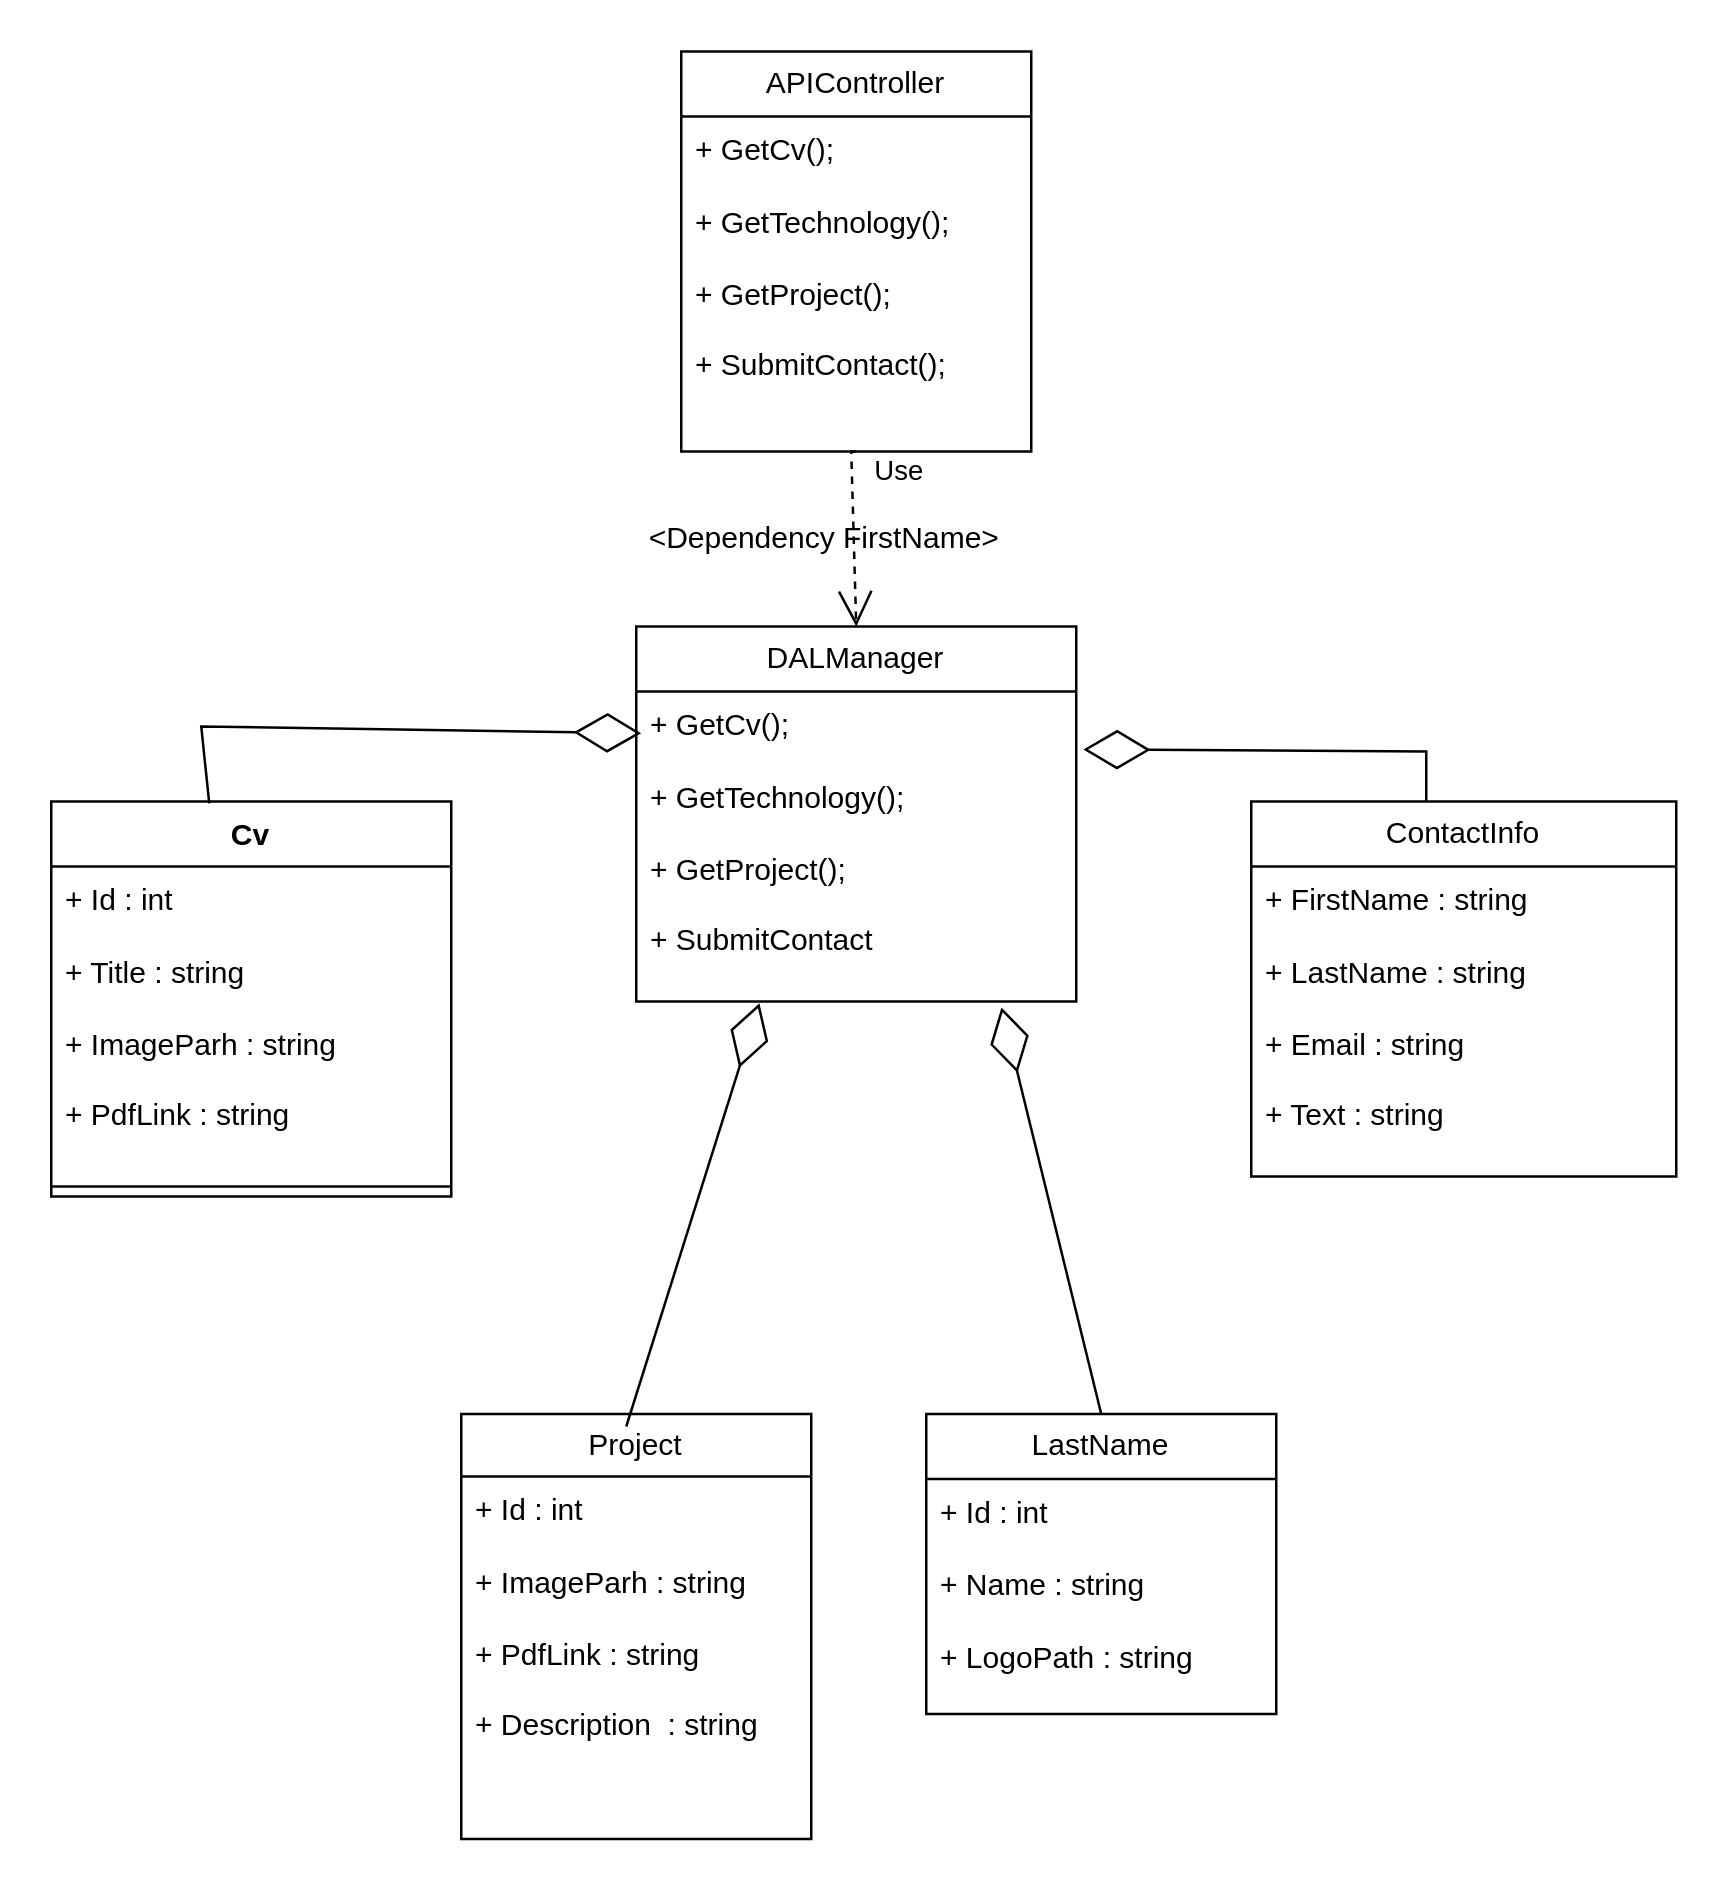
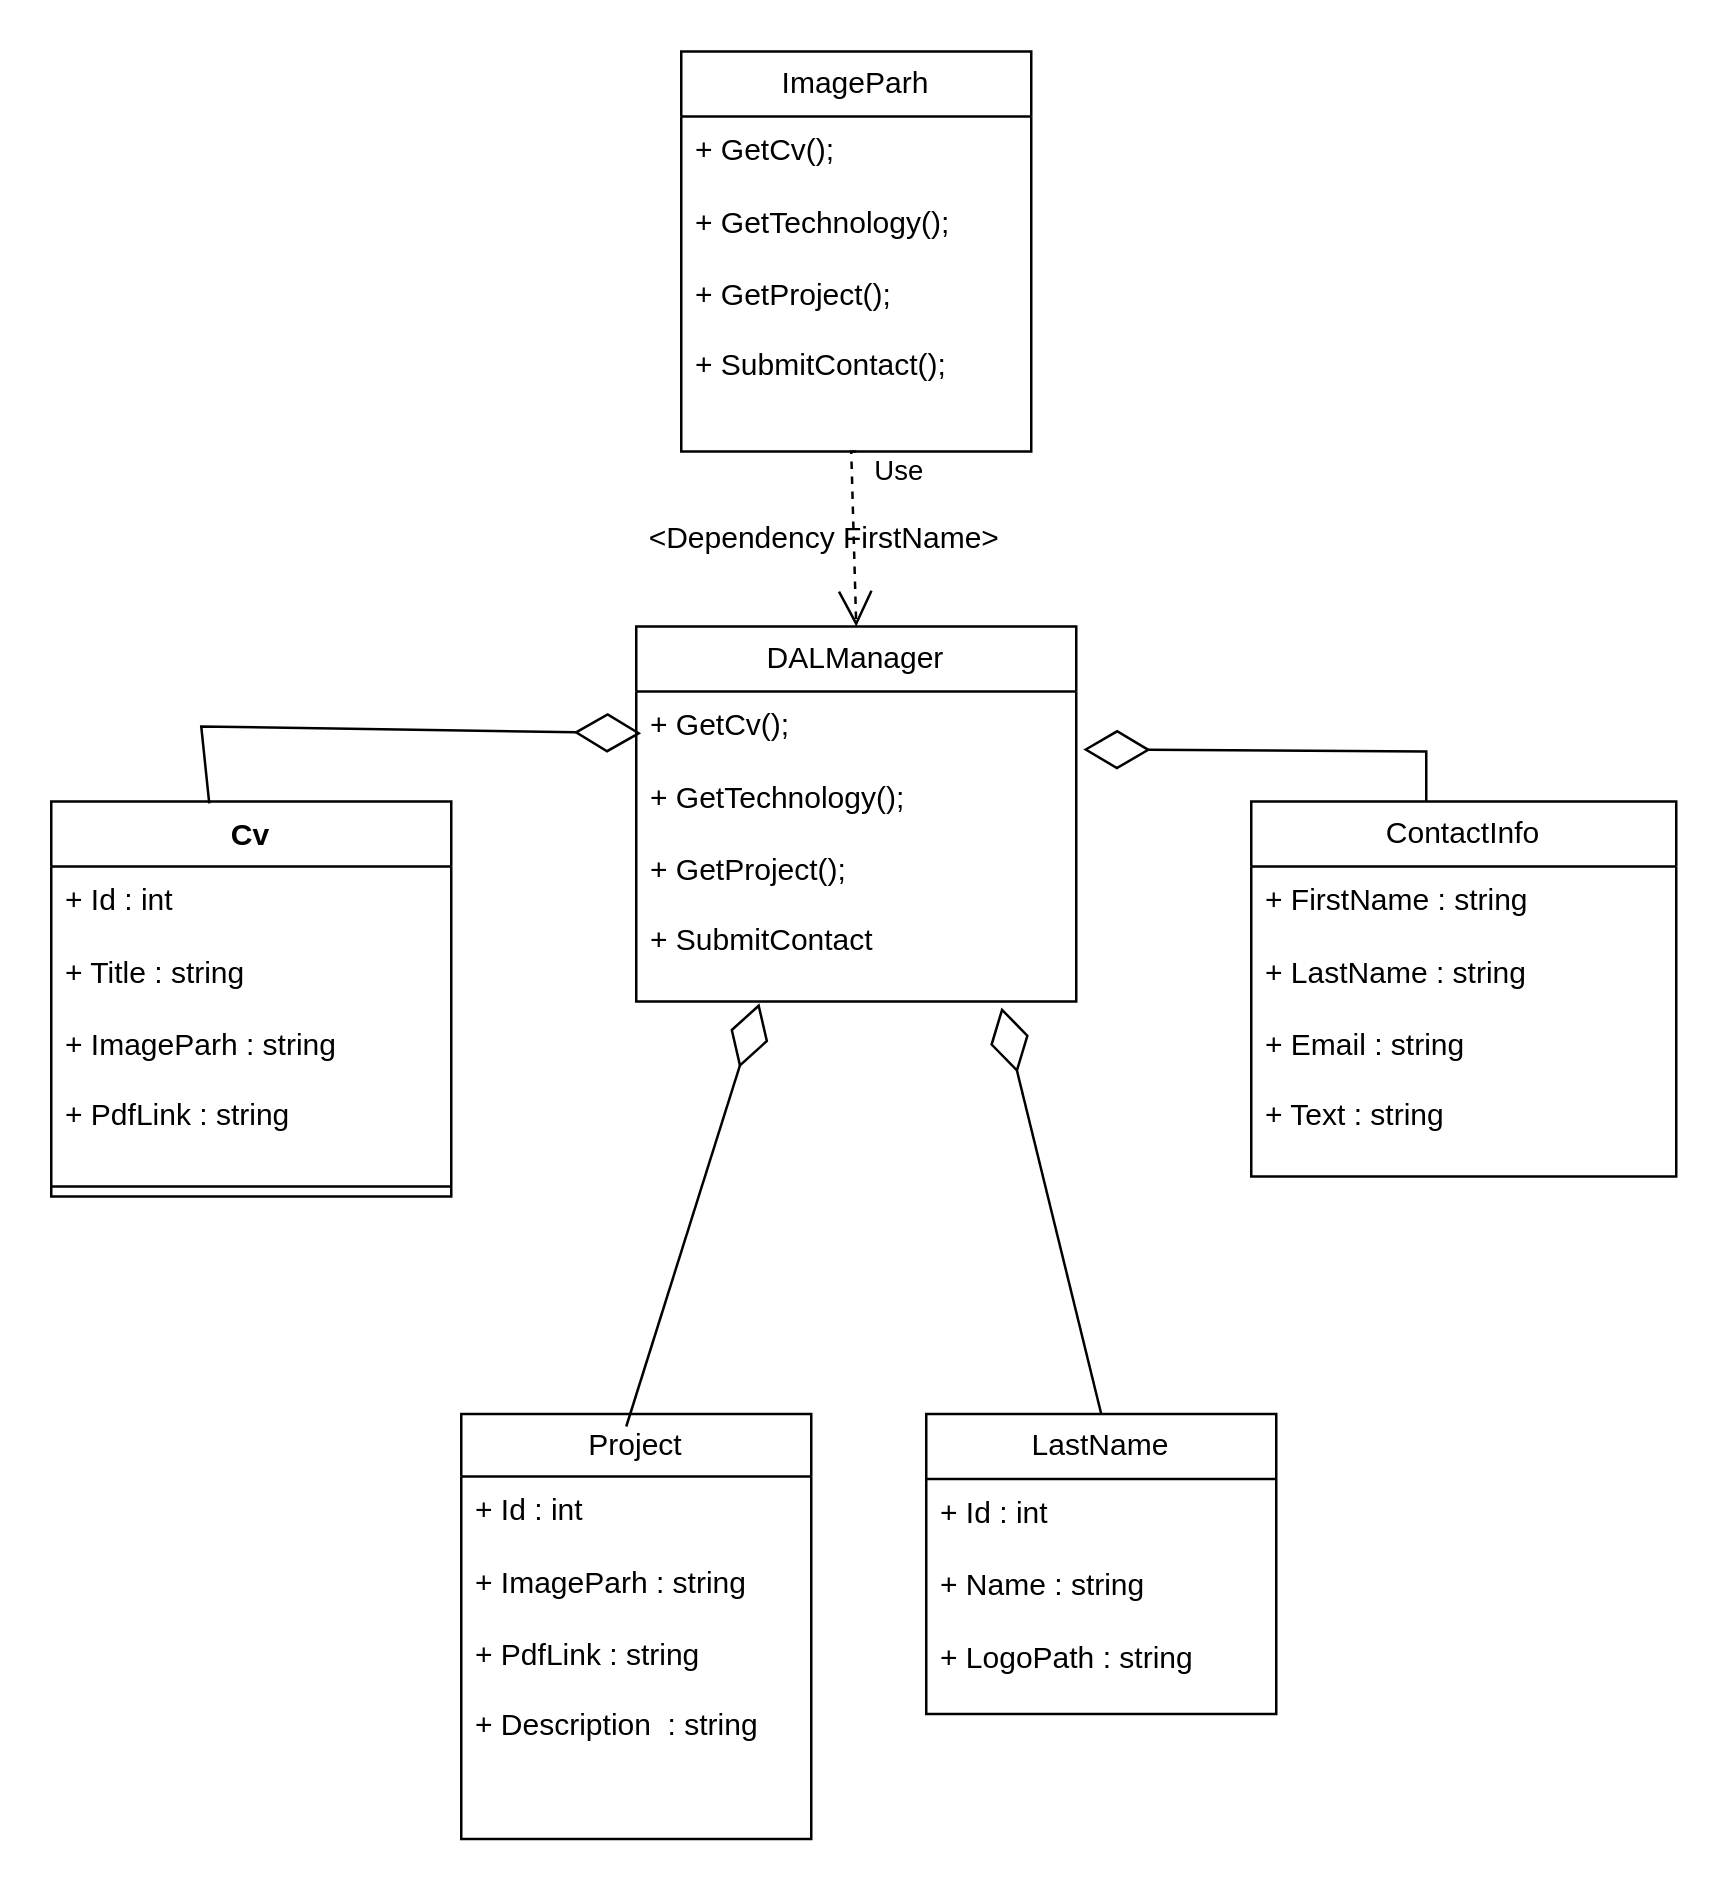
node "APIController": label "APIController" -> "ImageParh"
